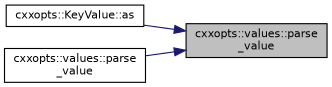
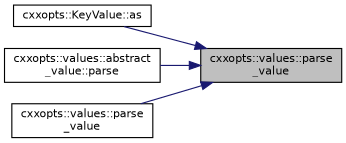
node "cxxopts::values::abstract _value::parse": added
